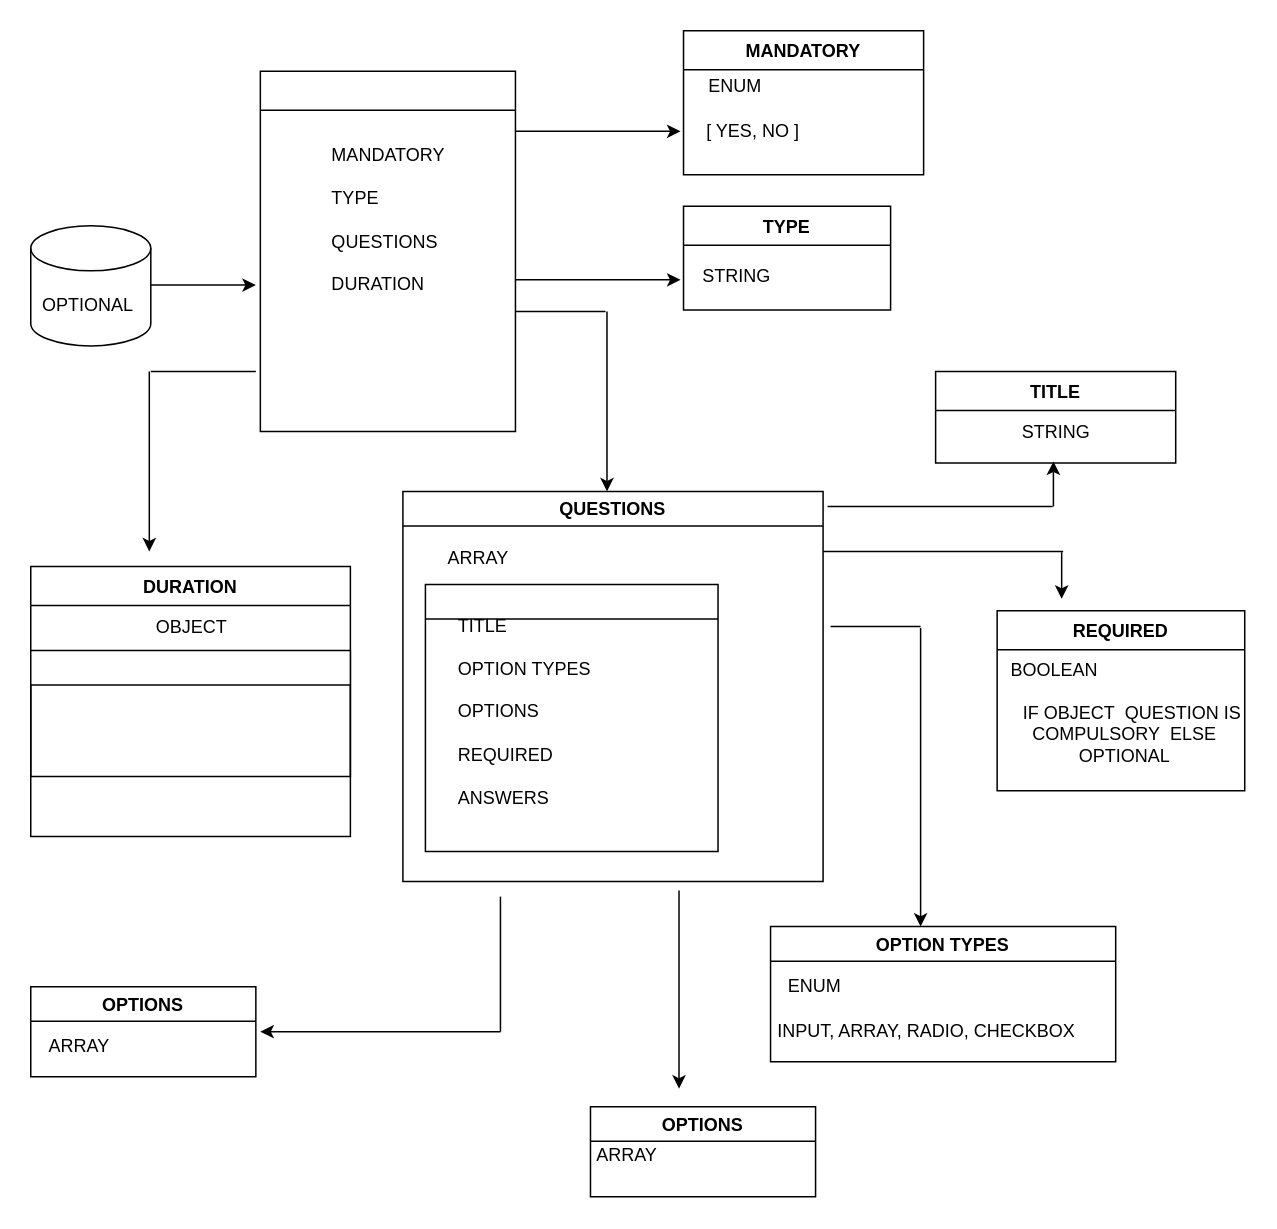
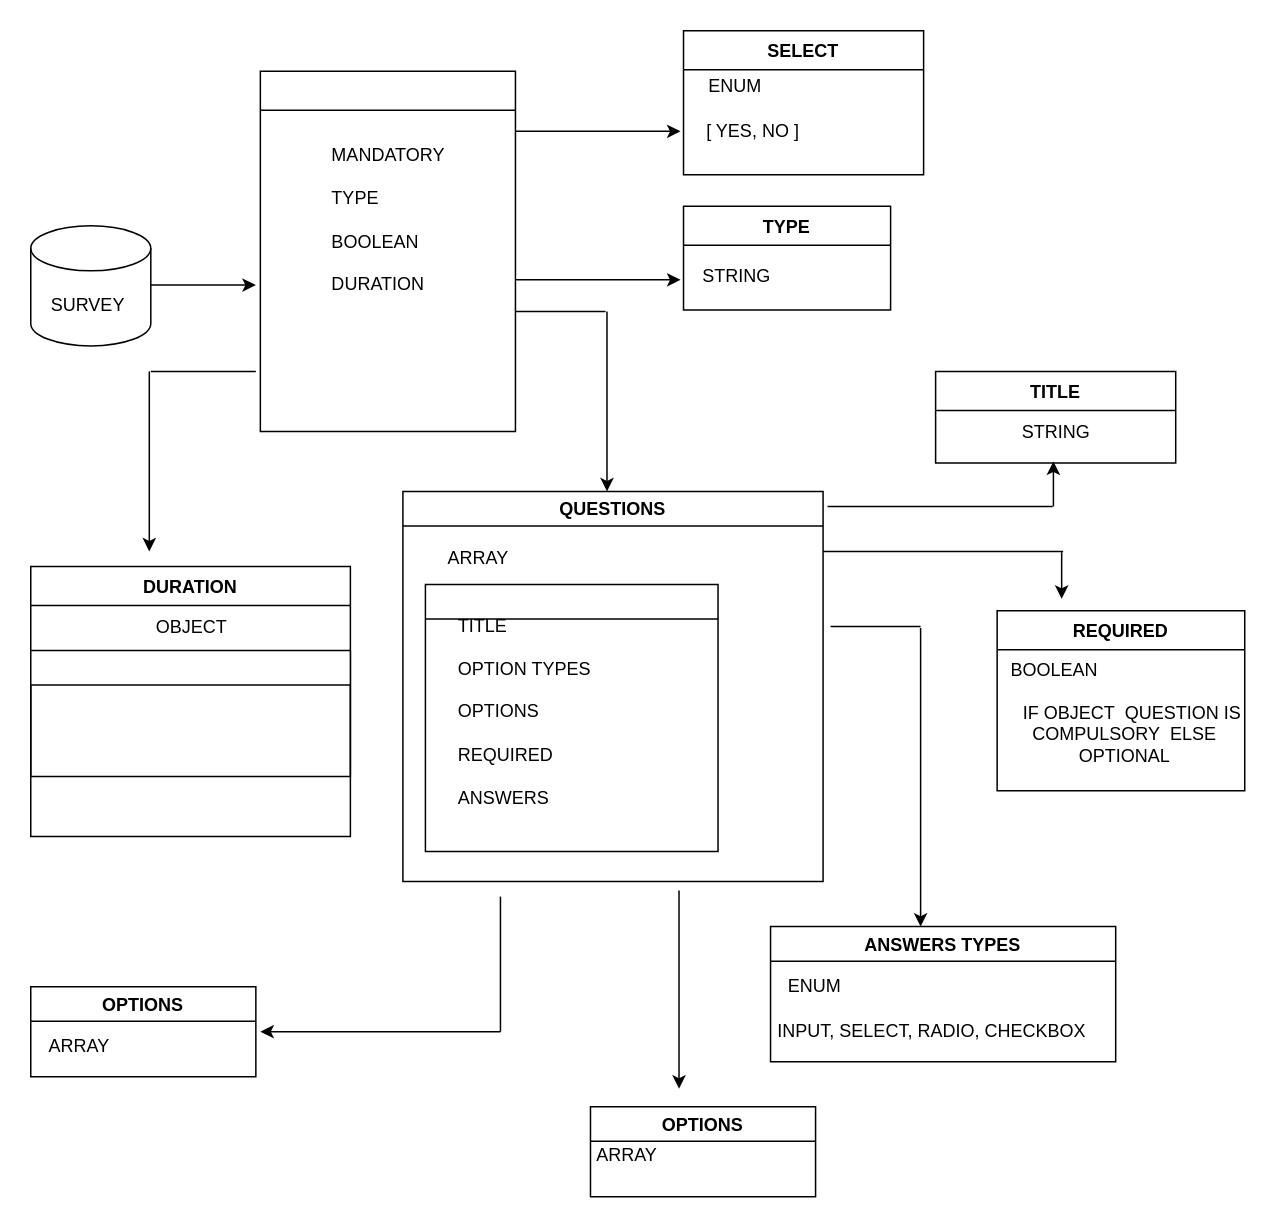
node "MANDATORY": label "MANDATORY" -> "SELECT"
node "MANDATORY TYPE QUESTIONS DURATION": label "MANDATORY TYPE QUESTIONS DURATION" -> "MANDATORY TYPE BOOLEAN DURATION"
node "OPTIONAL": label "OPTIONAL" -> "SURVEY"
node "OPTION TYPES": label "OPTION TYPES" -> "ANSWERS TYPES"
node "INPUT, ARRAY, RADIO, CHECKBOX": label "INPUT, ARRAY, RADIO, CHECKBOX" -> "INPUT, SELECT, RADIO, CHECKBOX"
